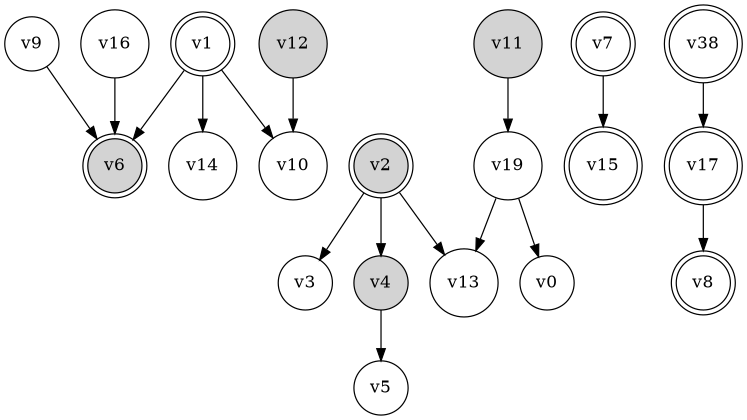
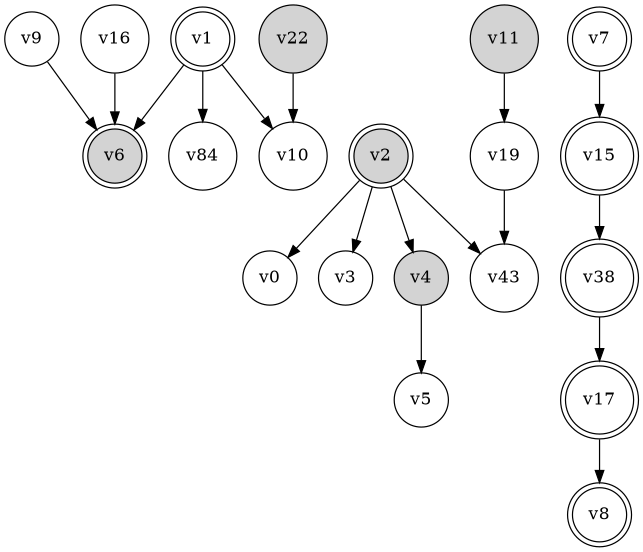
node "v12": label "v12" -> "v22"
node "v14": label "v14" -> "v84"
edge "v15" -> "v38": added
edge "v19" -> "v0": now "v2" -> "v0"
node "v13": label "v13" -> "v43"
